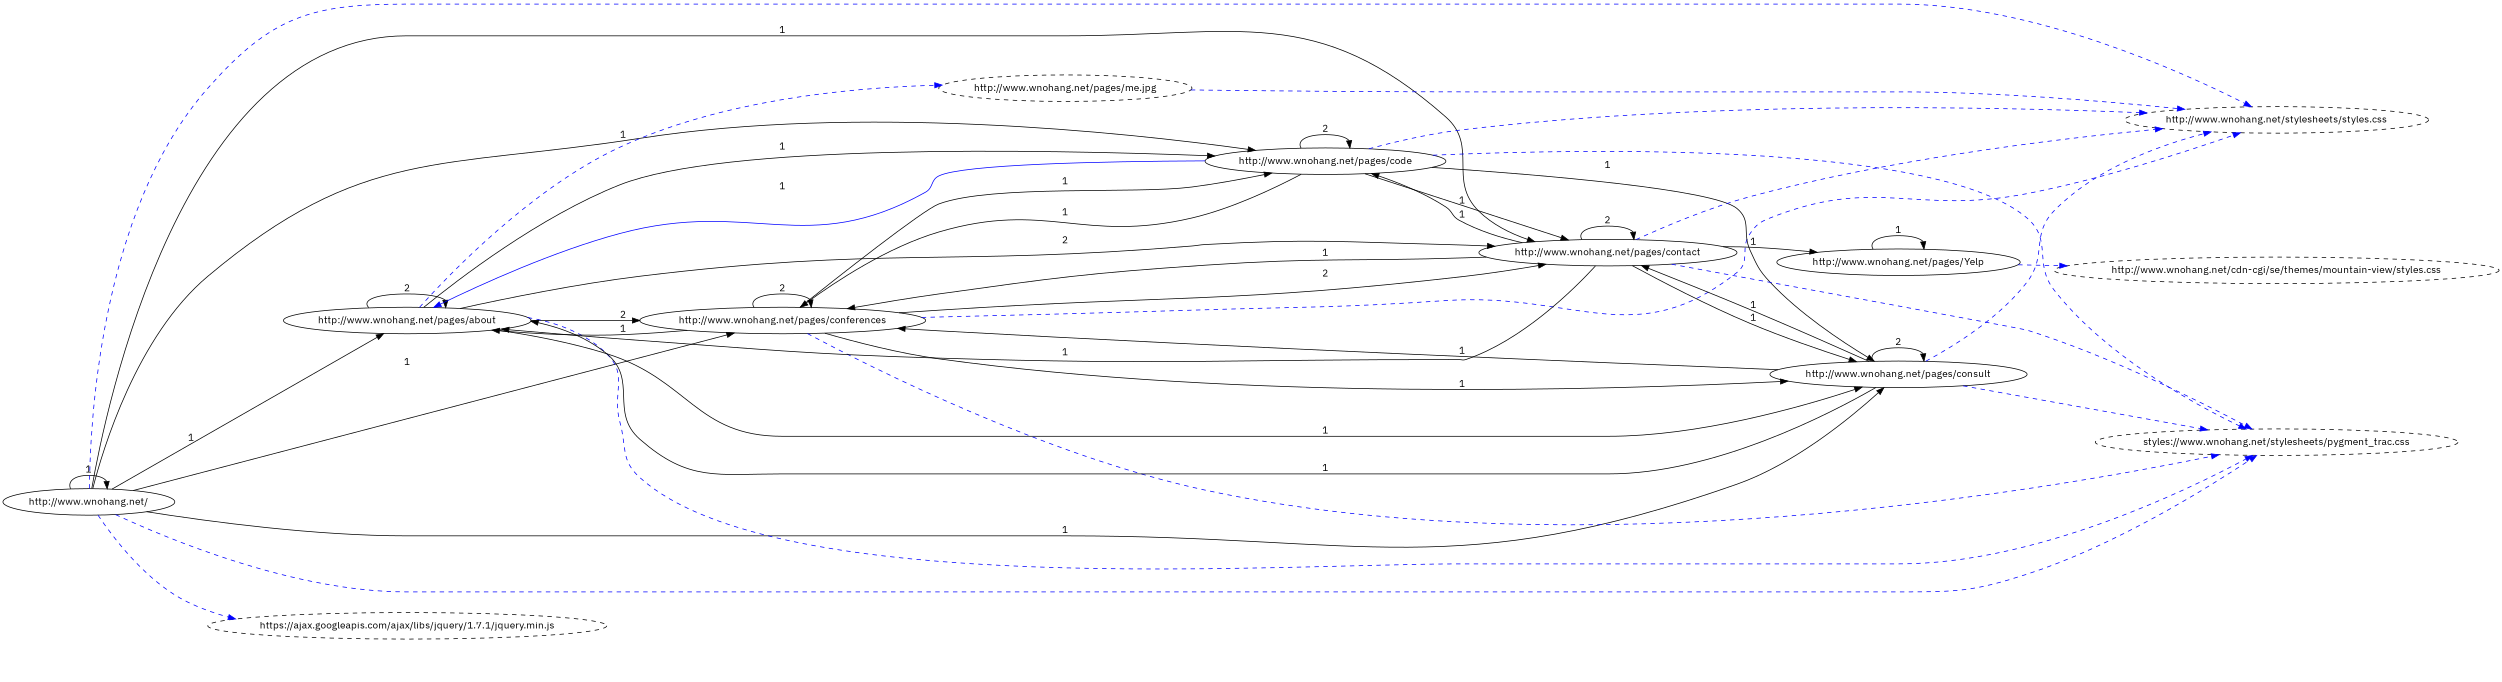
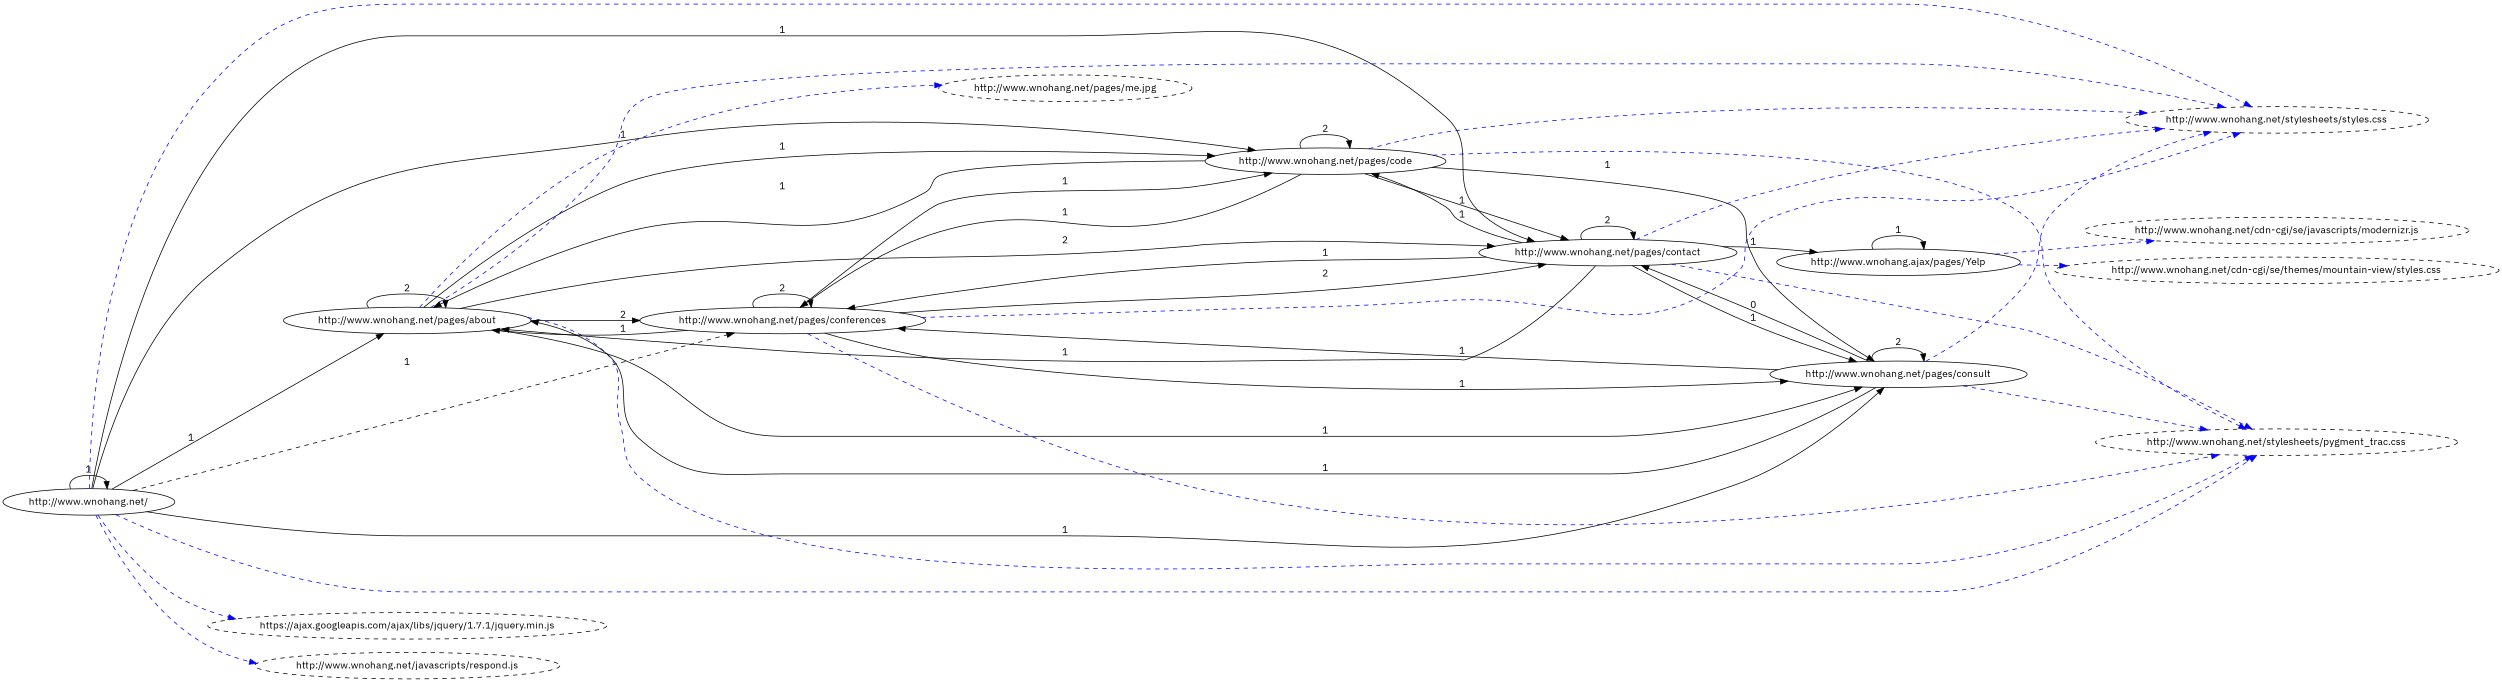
edge "http://www.wnohang.net/pages/me.jpg" -> "http://www.wnohang.net/stylesheets/styles.css": now "http://www.wnohang.net/pages/about" -> "http://www.wnohang.net/stylesheets/styles.css"
edge "http://www.wnohang.net/pages/code" -> "http://www.wnohang.net/pages/about": color blue -> black
node "http://www.wnohang.net/cdn-cgi/se/javascripts/modernizr.js": added
node "http://www.wnohang.net/pages/Yelp": label "http://www.wnohang.net/pages/Yelp" -> "http://www.wnohang.ajax/pages/Yelp"
edge "http://www.wnohang.net/pages/consult" -> "http://www.wnohang.net/pages/contact": label "1" -> "0"
edge "http://www.wnohang.net/" -> "http://www.wnohang.net/pages/conferences": style solid -> dashed
node "styles://www.wnohang.net/stylesheets/pygment_trac.css": label "styles://www.wnohang.net/stylesheets/pygment_trac.css" -> "http://www.wnohang.net/stylesheets/pygment_trac.css"
node "http://www.wnohang.net/javascripts/respond.js": added
